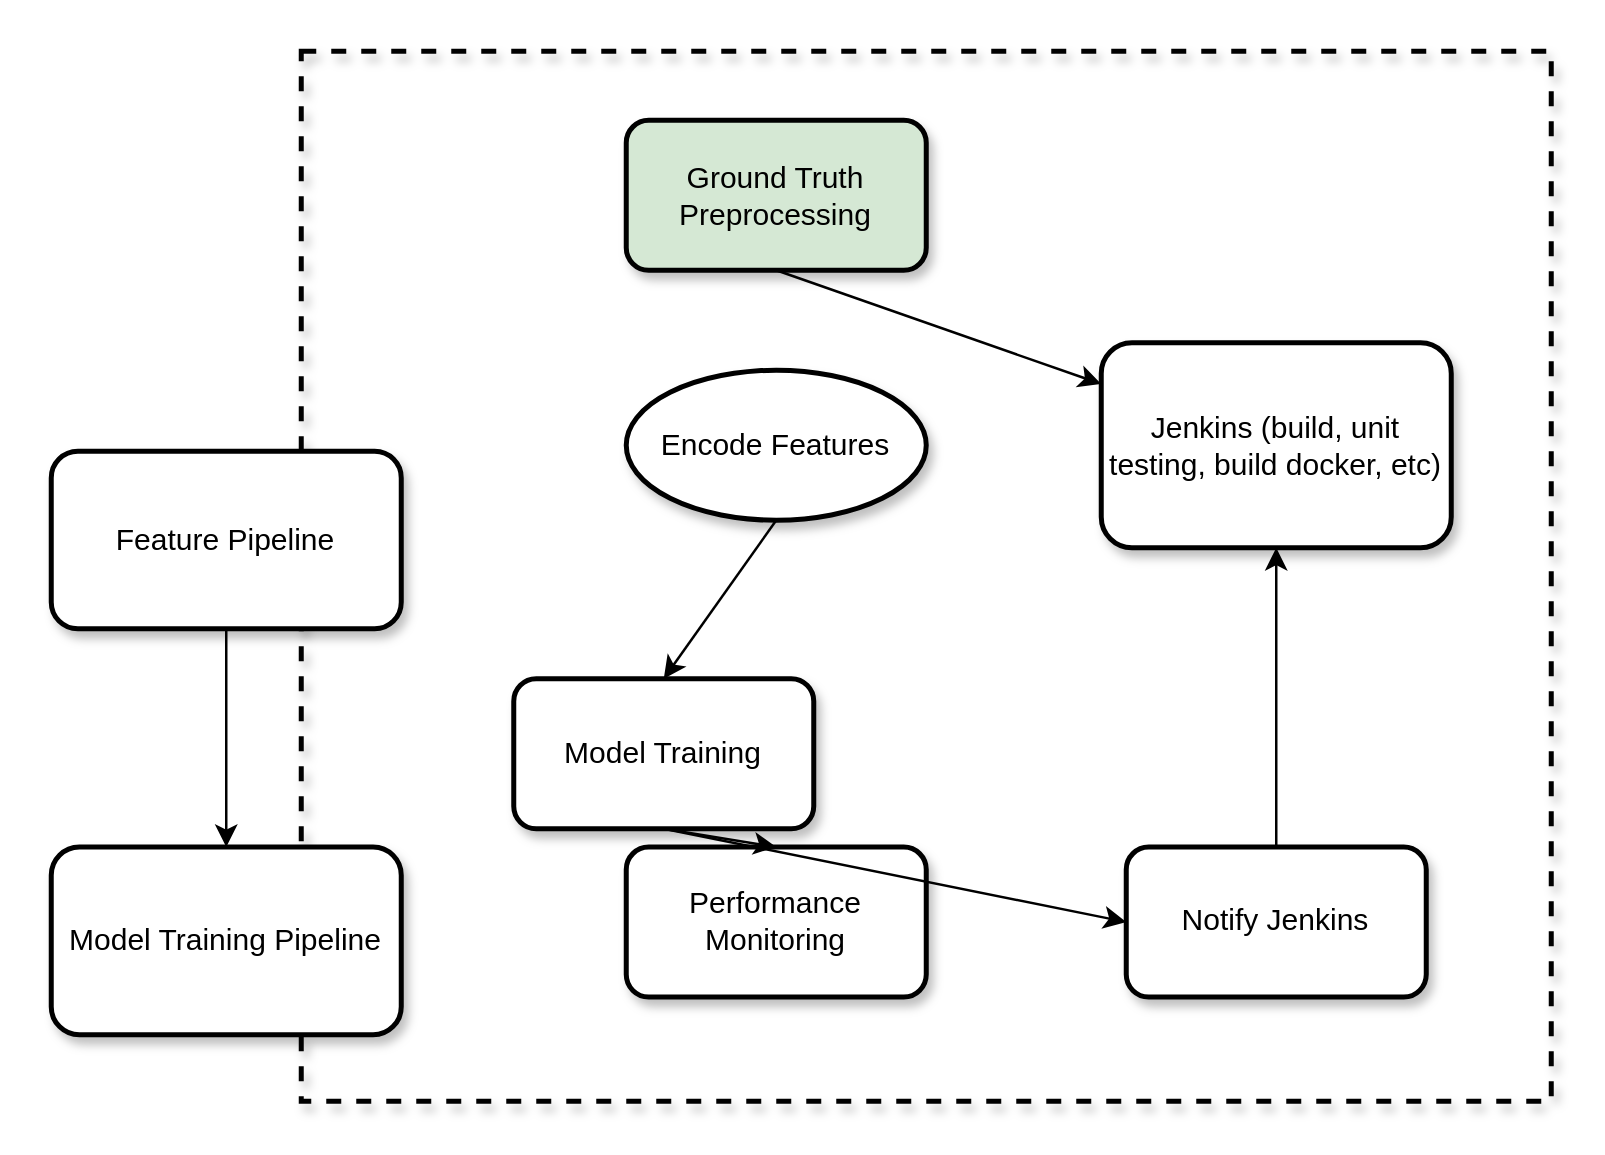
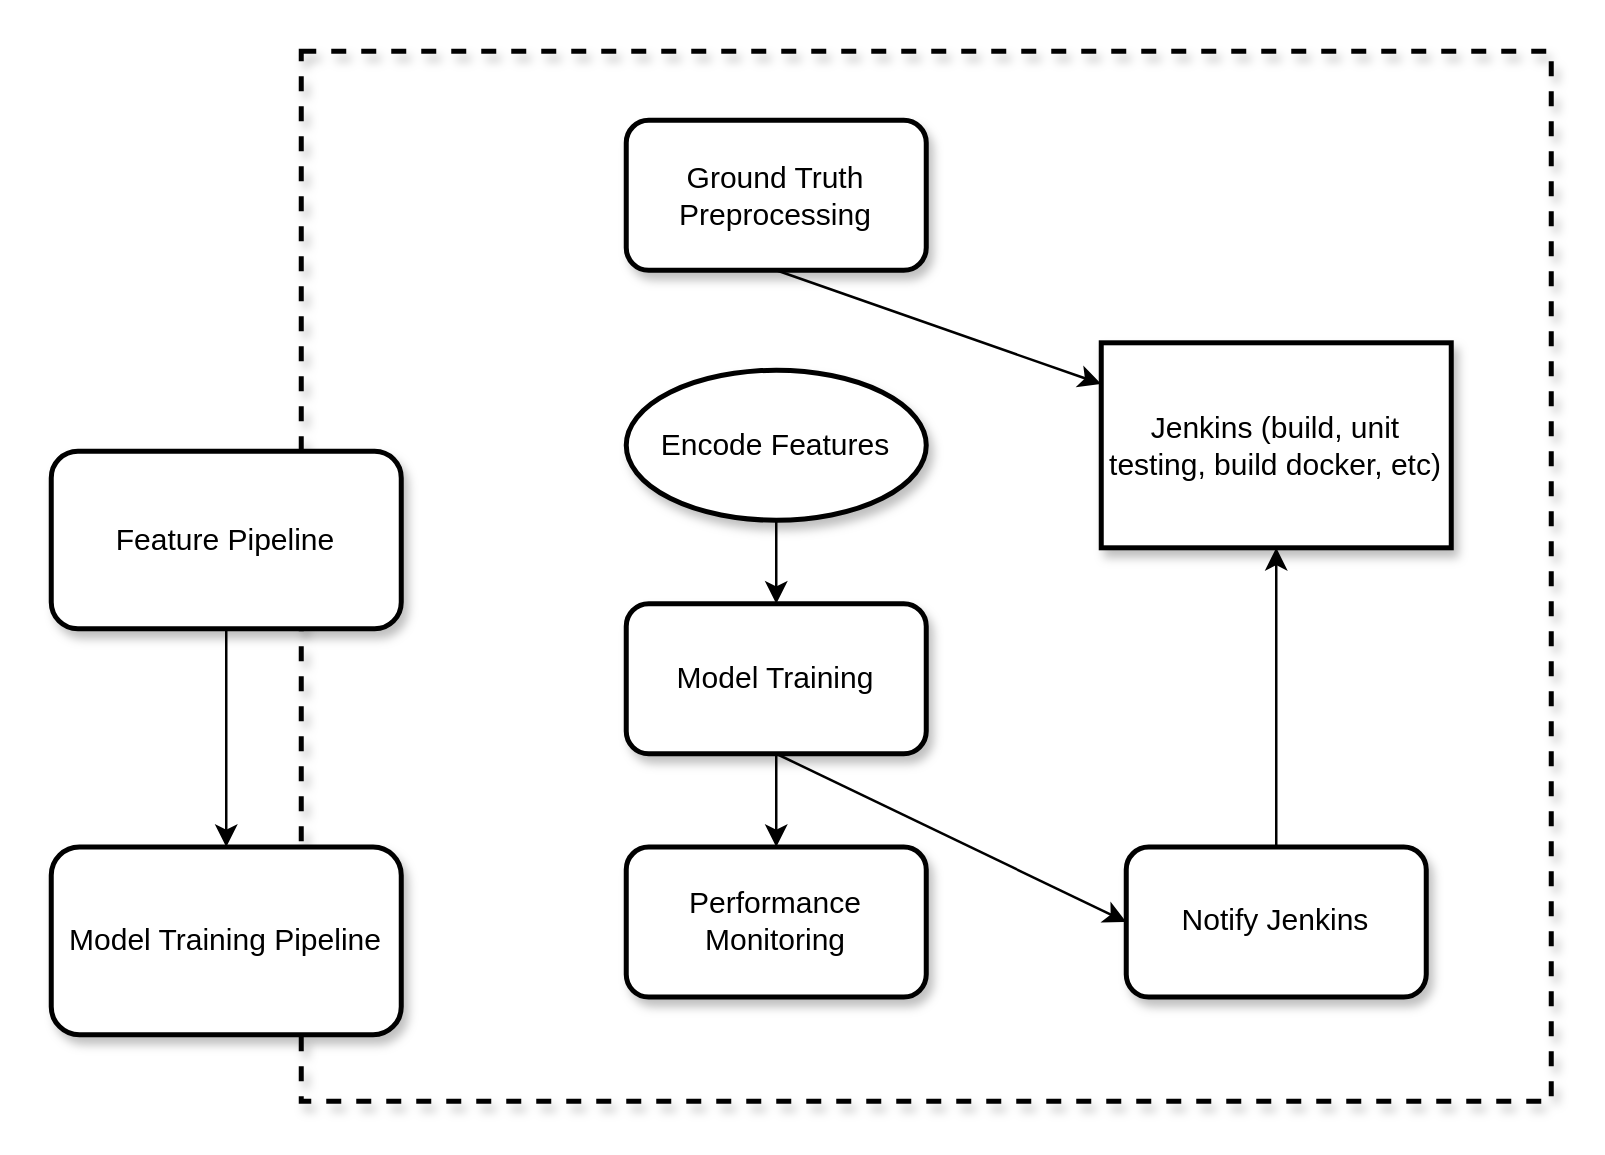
node "Ground Truth Preprocessing": fillcolor #d5e8d4 -> #ffffff
node "Jenkins (build, unit testing, build docker, etc)": shape rounded rectangle -> rectangle
node "Model Training": moved (664, 754) -> (776, 679)
